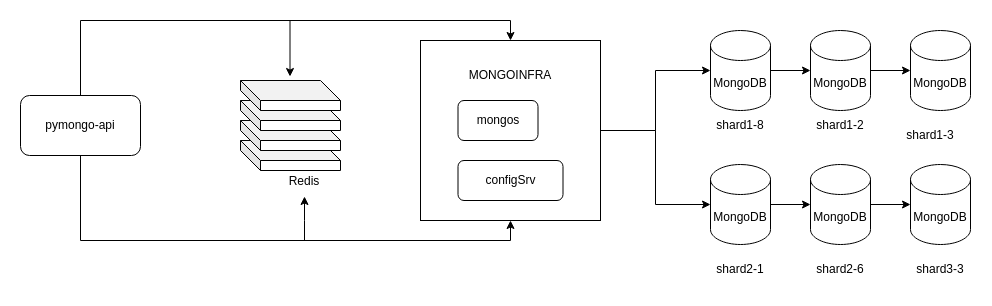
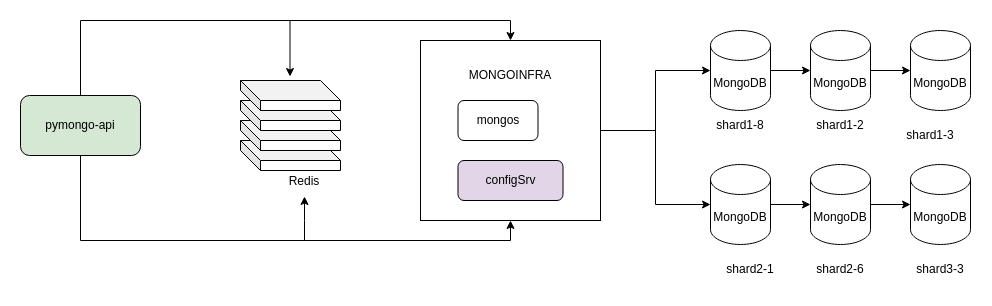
node "pymongo-api": fillcolor #ffffff -> #d5e8d4
node "configSrv": fillcolor #ffffff -> #e1d5e7
node "shard2-1": moved (741, 270) -> (751, 270)
